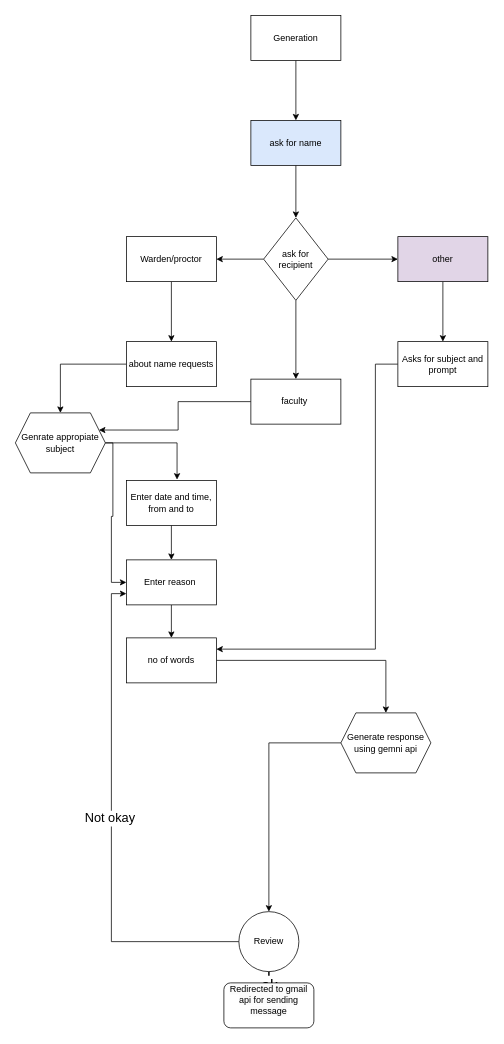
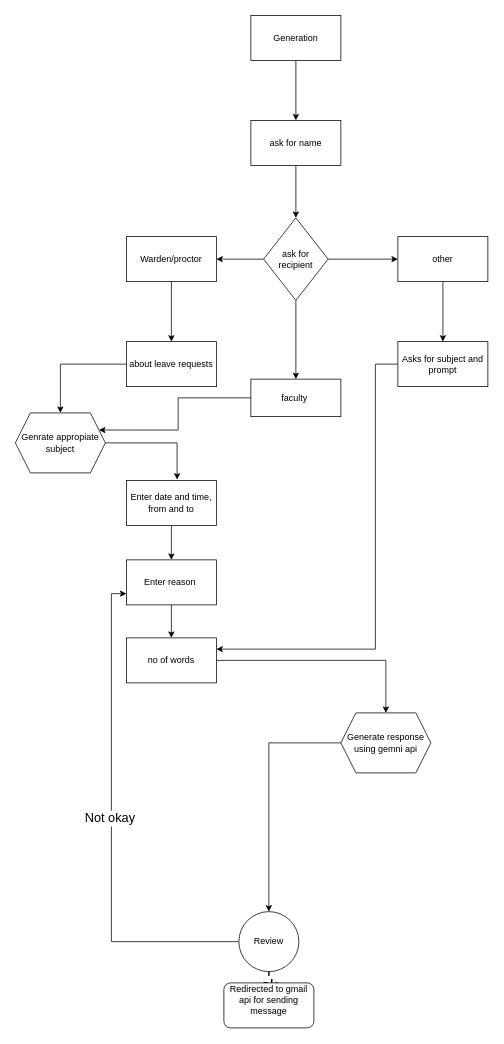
node "ask for name": fillcolor #dae8fc -> #ffffff
node "other": fillcolor #e1d5e7 -> #ffffff
node "about name requests": label "about name requests" -> "about leave requests"
node "faculty": size 90x45 -> 90x38
edge "Genrate appropiate subject" -> "Enter reason": removed
